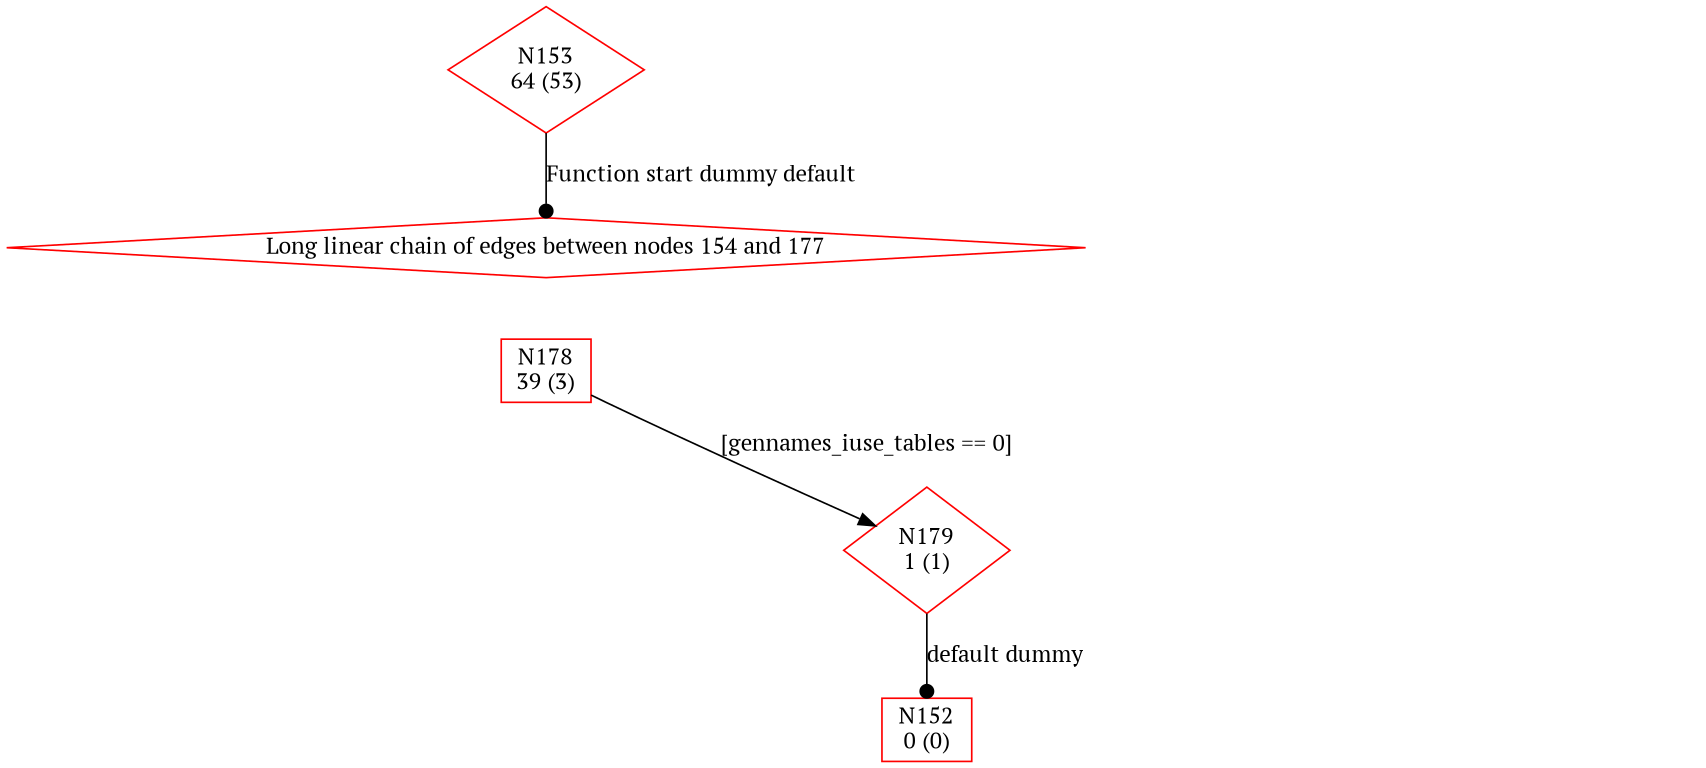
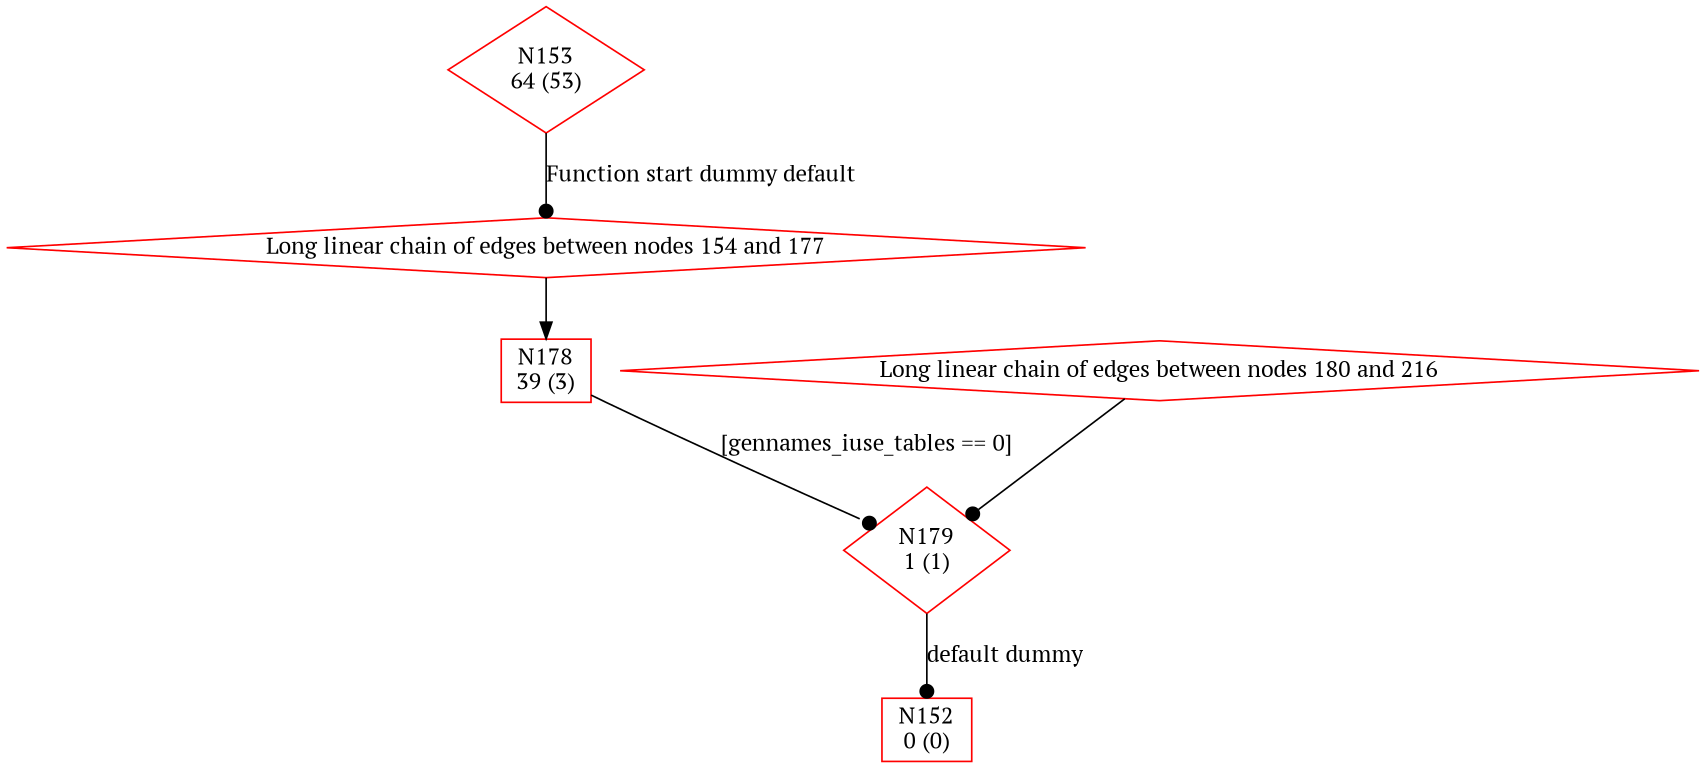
edge "Long linear chain of edges between nodes 154 and 177" -> "N178 39 (3)": added
node "Long linear chain of edges between nodes 180 and 216": added
edge "N178 39 (3)" -> "N179 1 (1)": arrowhead normal -> dot
